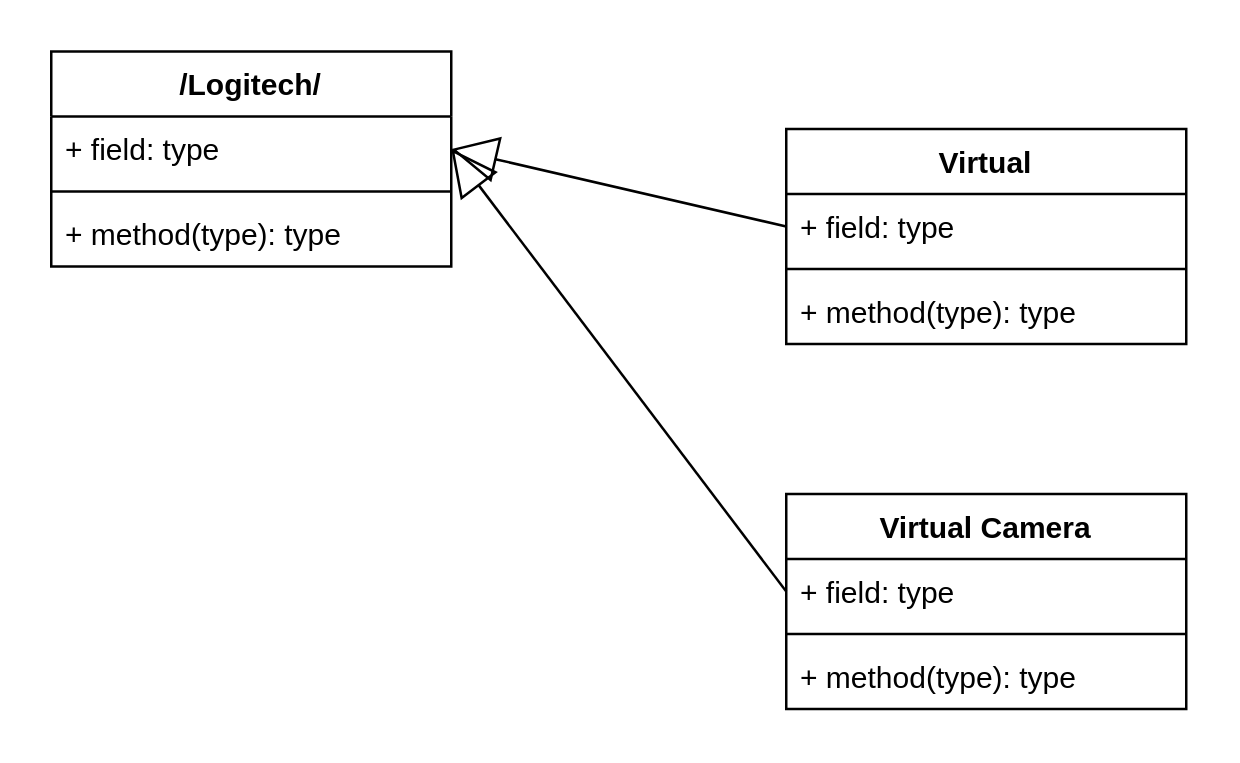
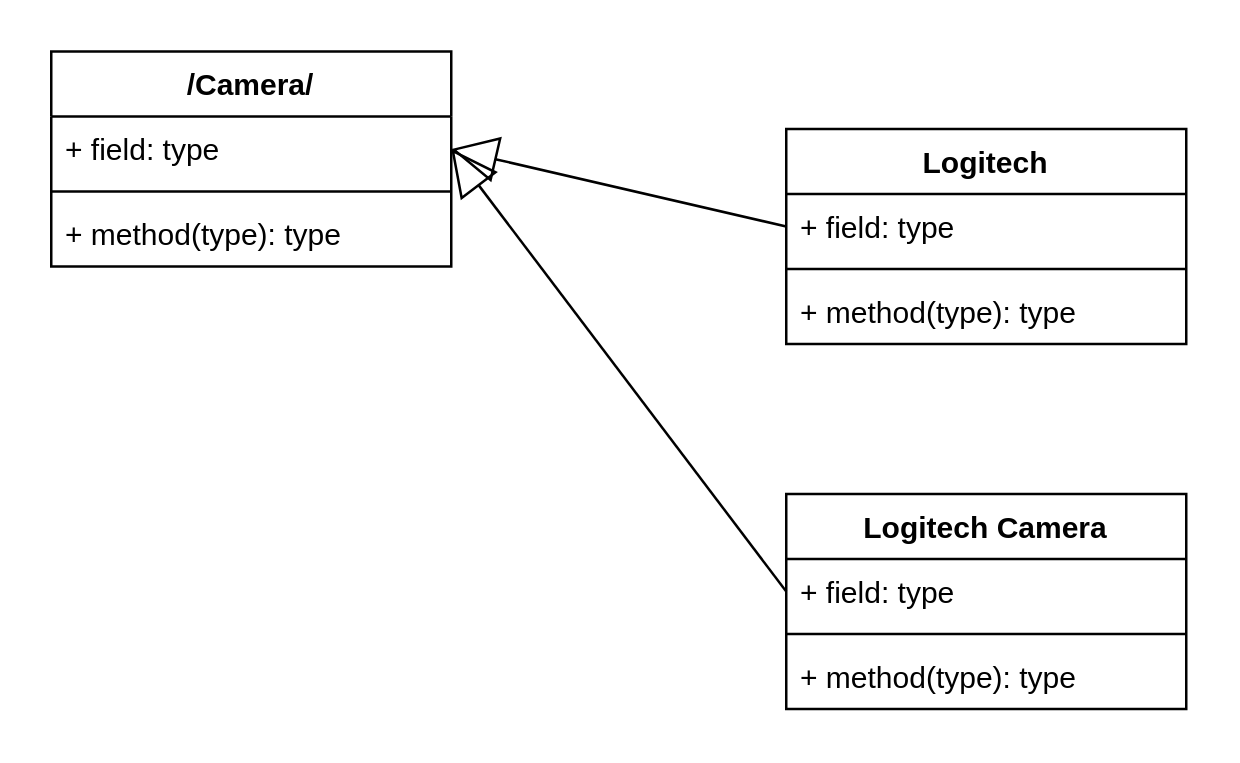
node "/Logitech/": label "/Logitech/" -> "/Camera/"
node "Virtual": label "Virtual" -> "Logitech"
node "Virtual Camera": label "Virtual Camera" -> "Logitech Camera"
